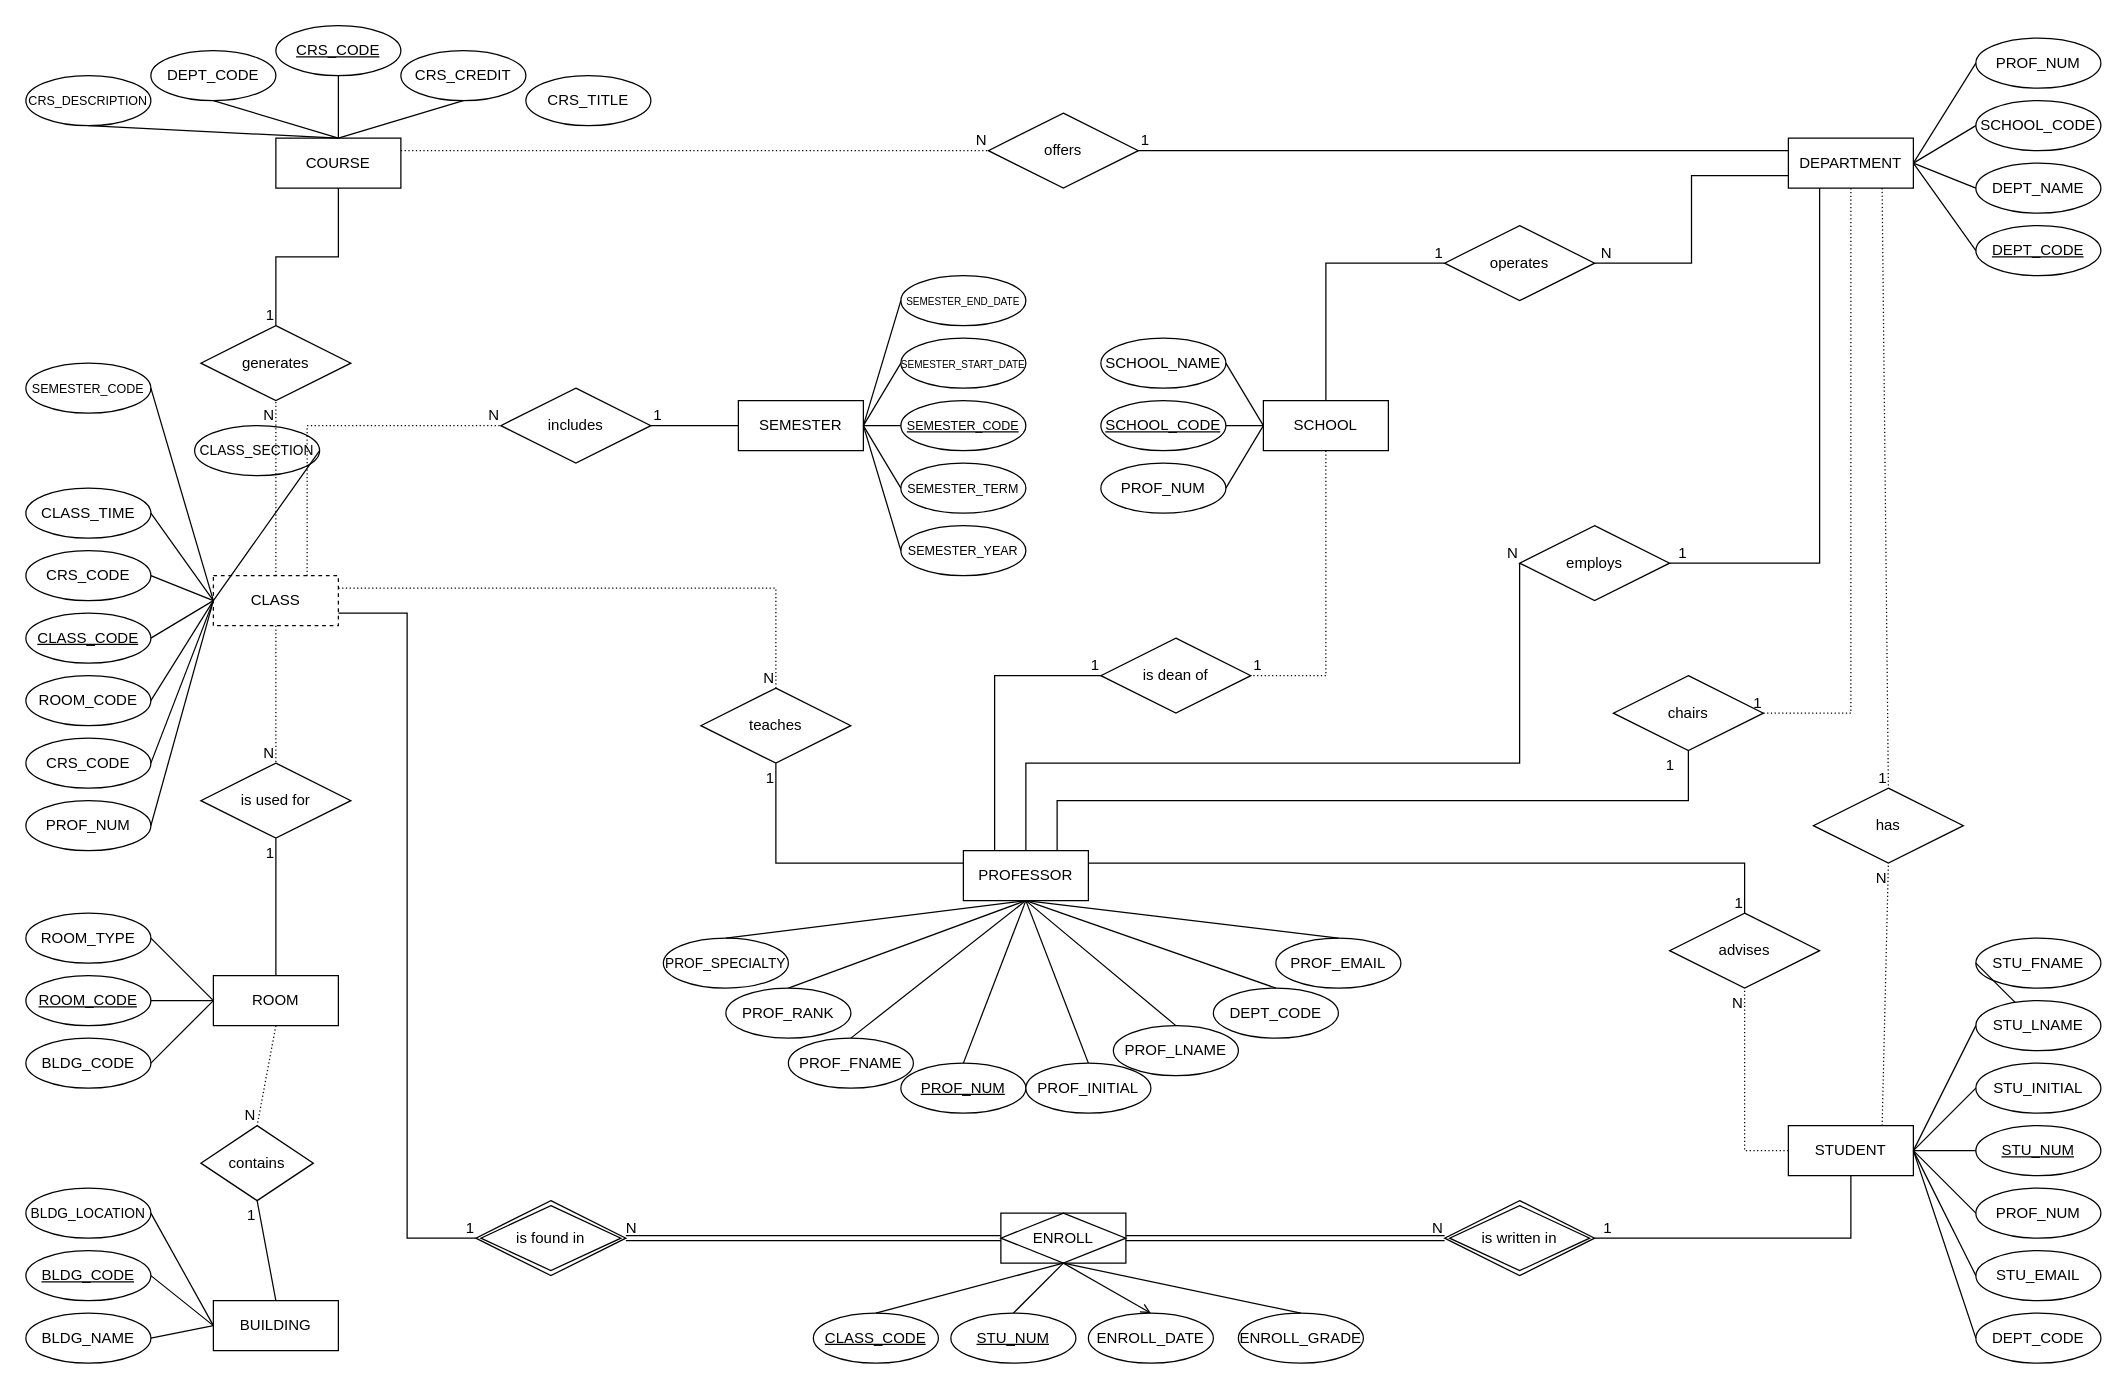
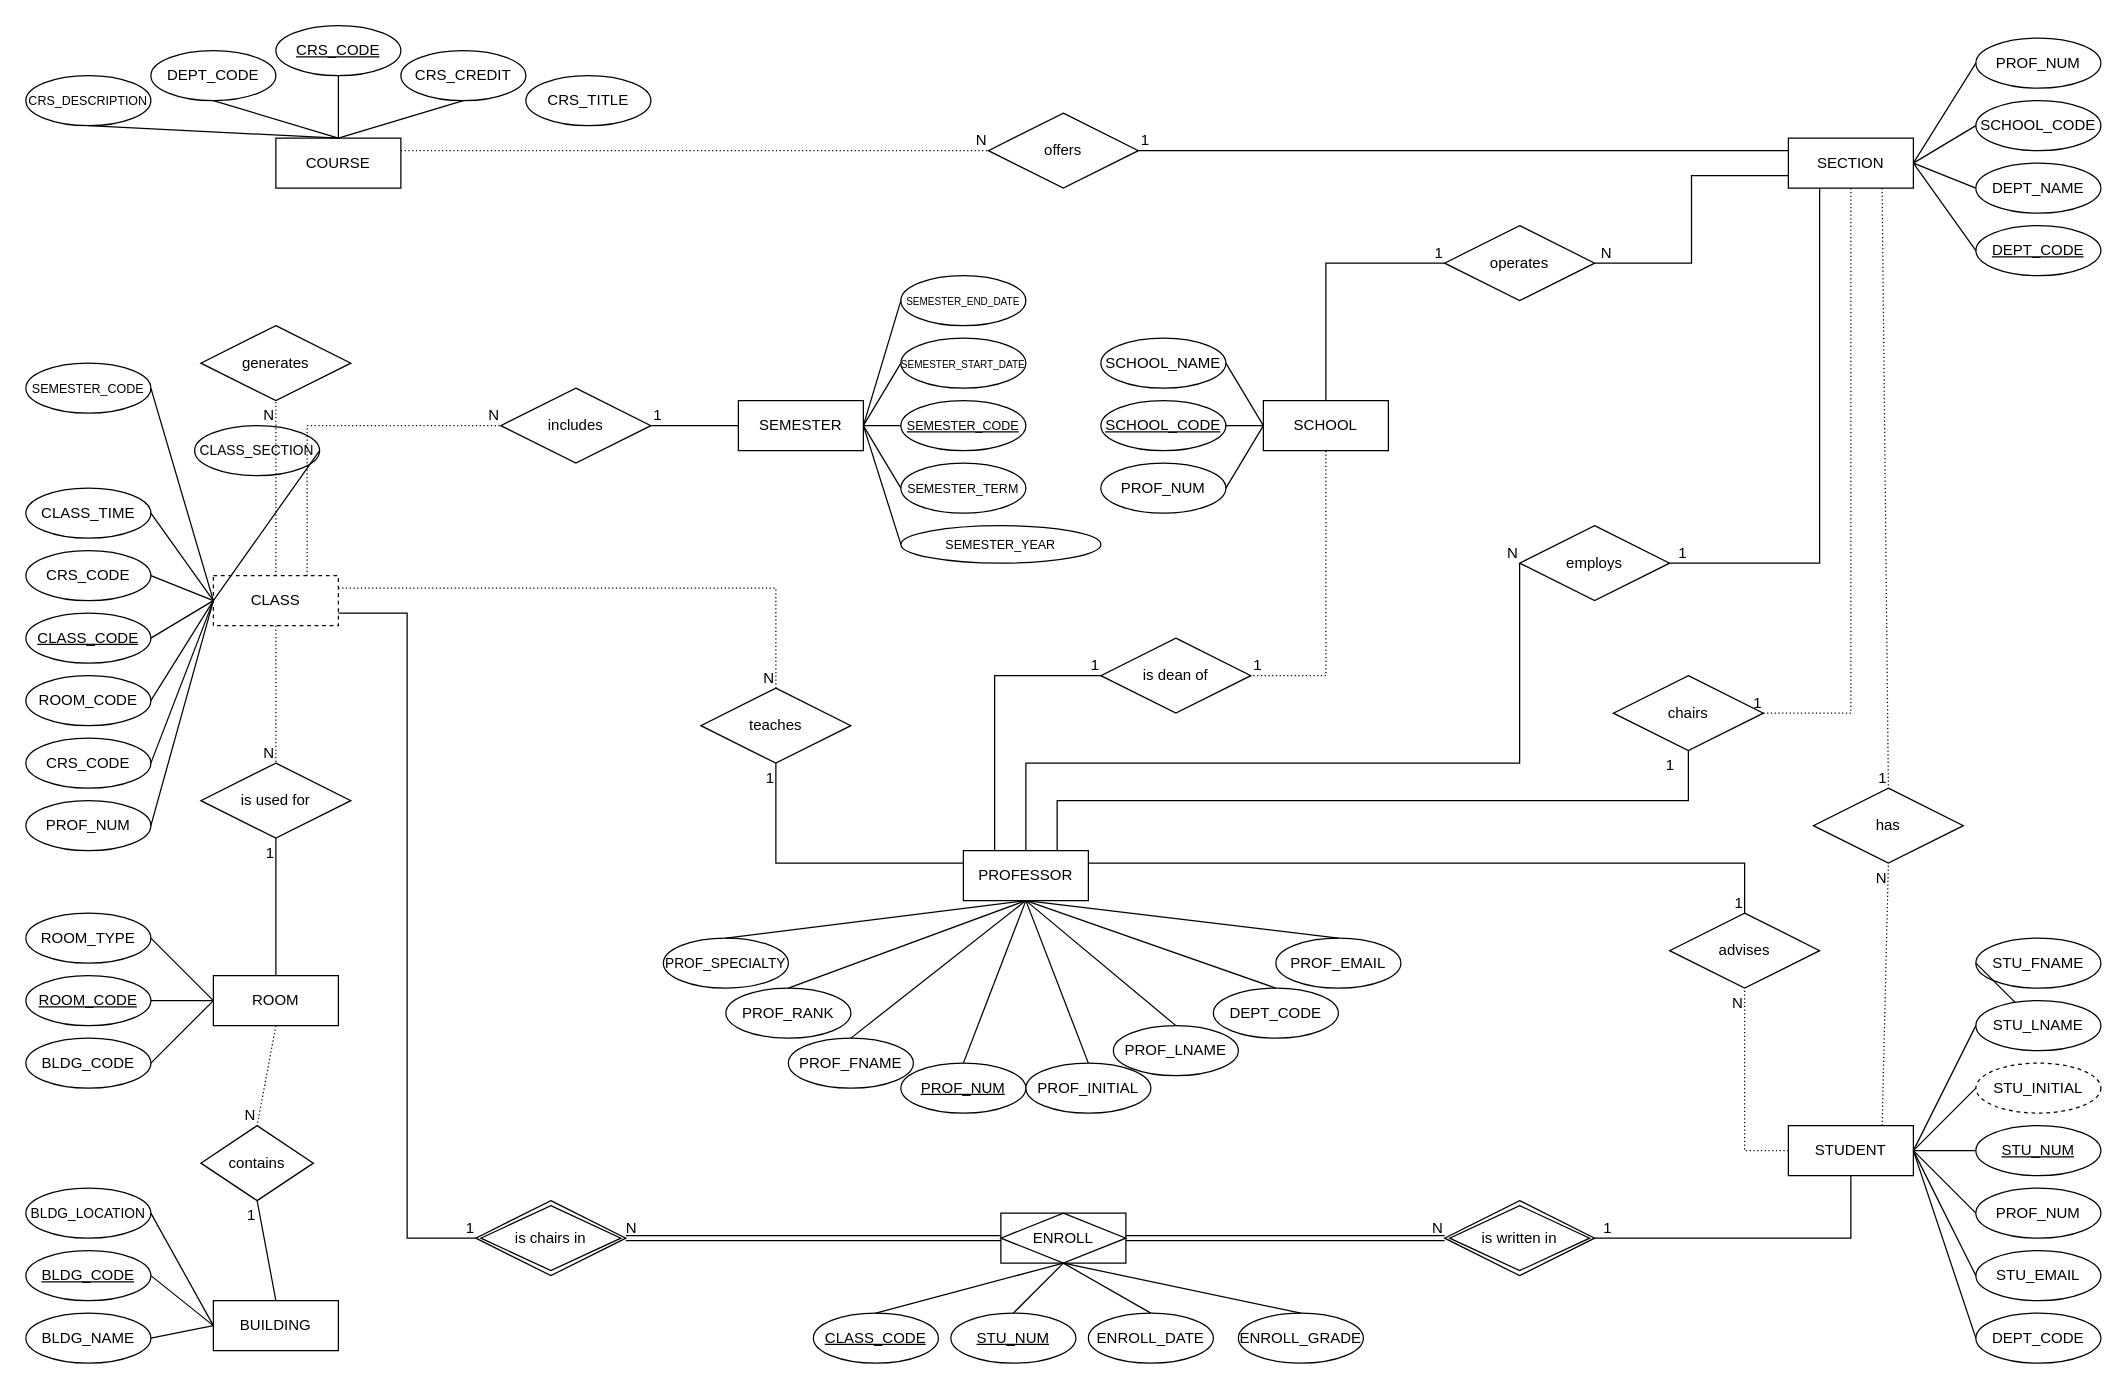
node "DEPARTMENT": label "DEPARTMENT" -> "SECTION"
edge "COURSE" -- "generates": removed, label "1"
node "SEMESTER_YEAR": size 125x50 -> 200x38
node "STU_INITIAL": style solid -> dashed
node "is found in": label "is found in" -> "is chairs in"
edge "ENROLL" -> "ENROLL_DATE": arrowhead open -> none
